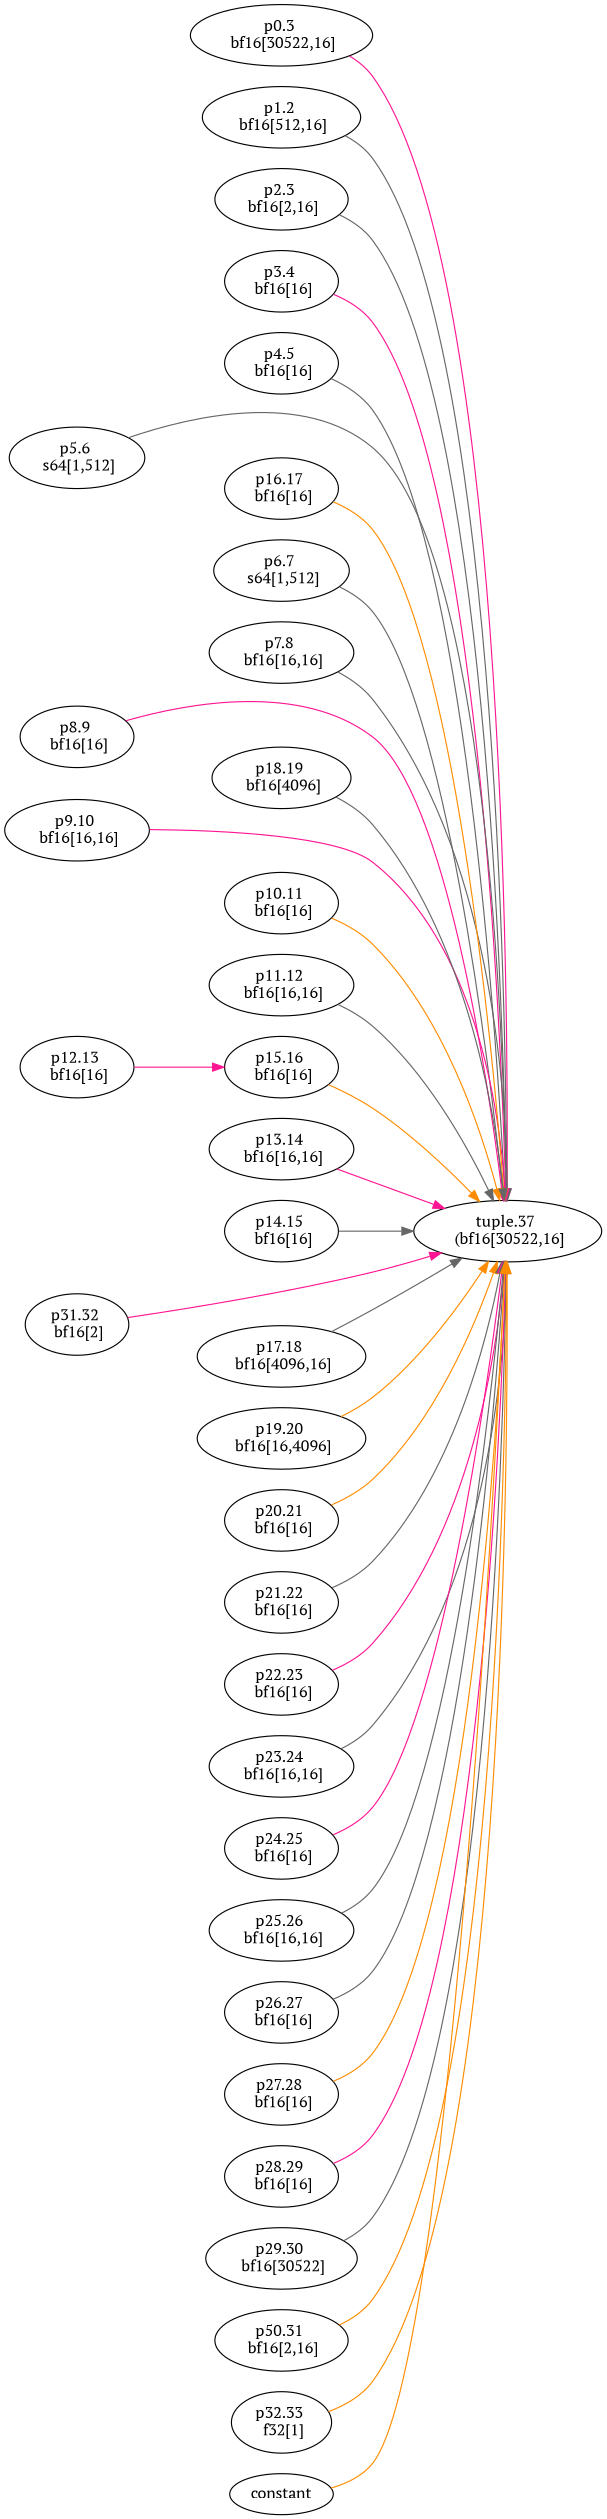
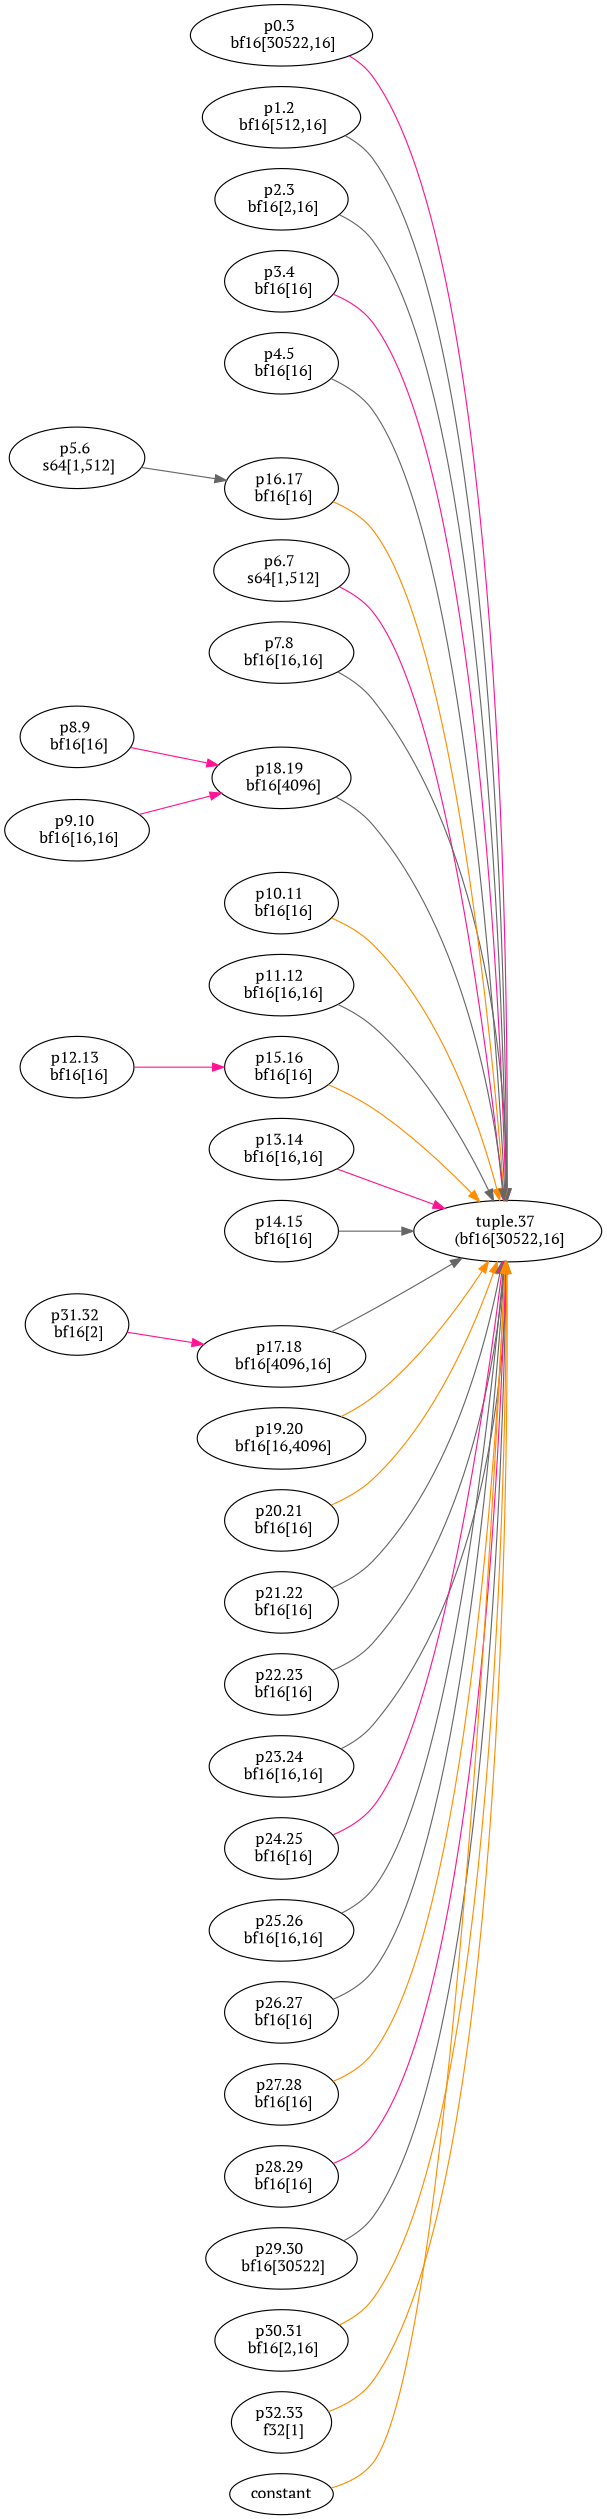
edge "p5.6 s64[1,512]" -> "tuple.37 (bf16[30522,16]": now "p5.6 s64[1,512]" -> "p16.17 bf16[16]"
edge "p8.9 bf16[16]" -> "tuple.37 (bf16[30522,16]": now "p8.9 bf16[16]" -> "p18.19 bf16[4096]"
edge "p9.10 bf16[16,16]" -> "tuple.37 (bf16[30522,16]": now "p9.10 bf16[16,16]" -> "p18.19 bf16[4096]"
edge "p6.7 s64[1,512]" -> "tuple.37 (bf16[30522,16]": color gray40 -> deeppink
edge "p31.32 bf16[2]" -> "tuple.37 (bf16[30522,16]": now "p31.32 bf16[2]" -> "p17.18 bf16[4096,16]"
edge "p22.23 bf16[16]" -> "tuple.37 (bf16[30522,16]": color deeppink -> gray40
node "p50.31 bf16[2,16]": label "p50.31 bf16[2,16]" -> "p30.31 bf16[2,16]"
